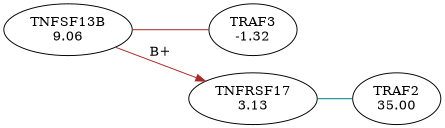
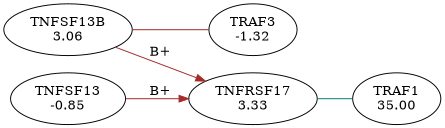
node "TNFSF13B 9.06": label "TNFSF13B 9.06" -> "TNFSF13B 3.06"
node "TNFSF13 -0.85": added
node "TNFRSF17 3.13": label "TNFRSF17 3.13" -> "TNFRSF17 3.33"
node "TRAF2 35.00": label "TRAF2 35.00" -> "TRAF1 35.00"
